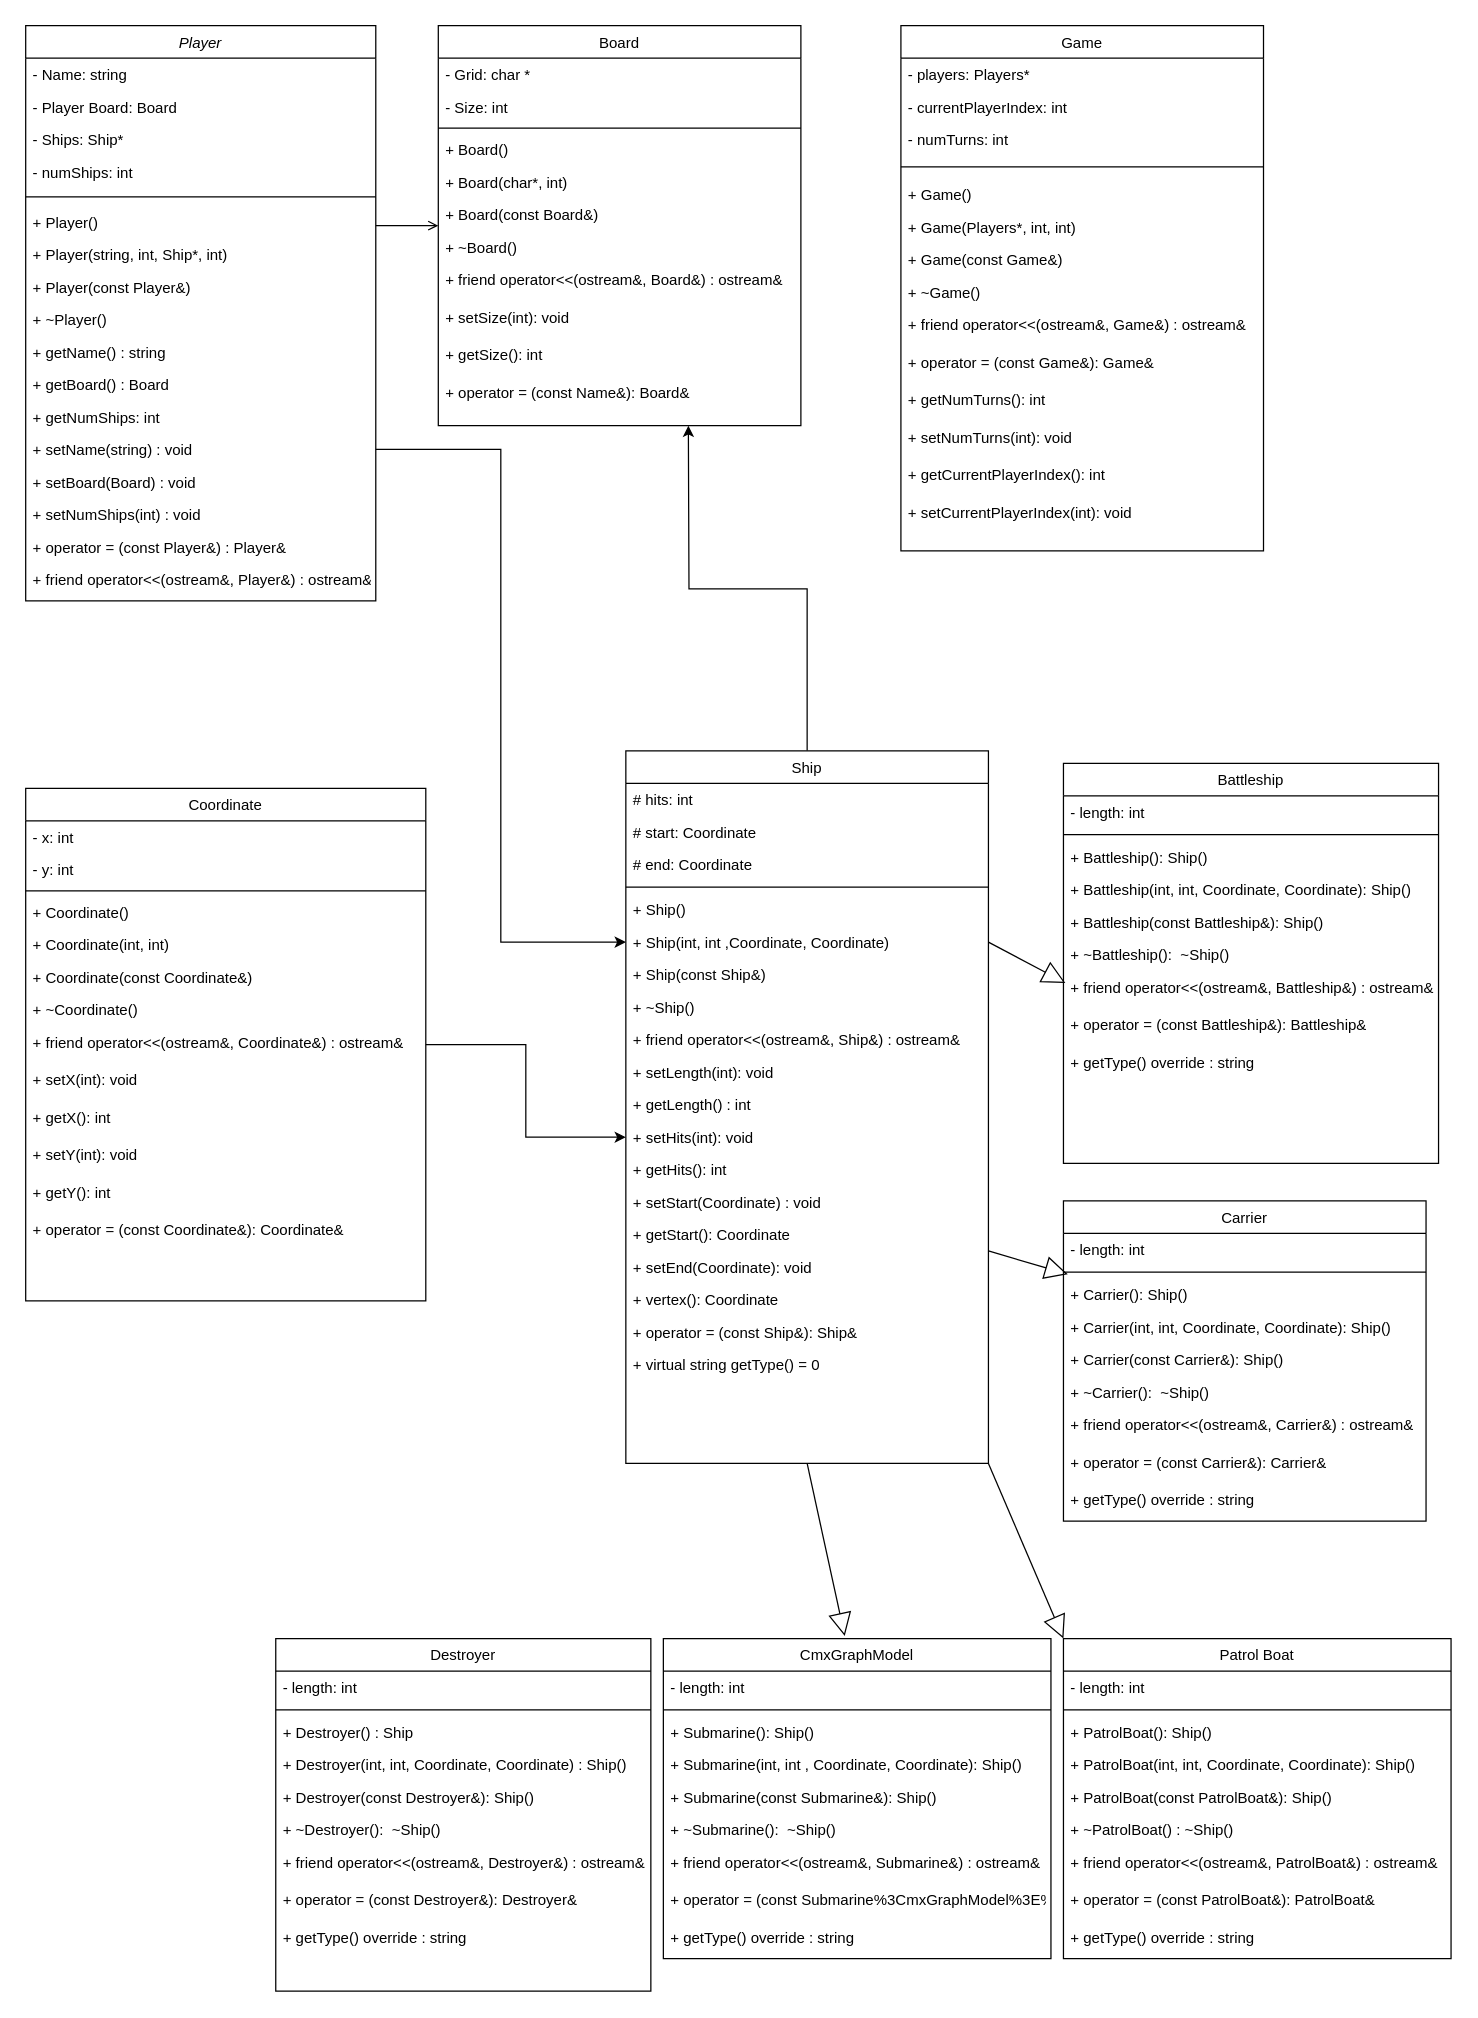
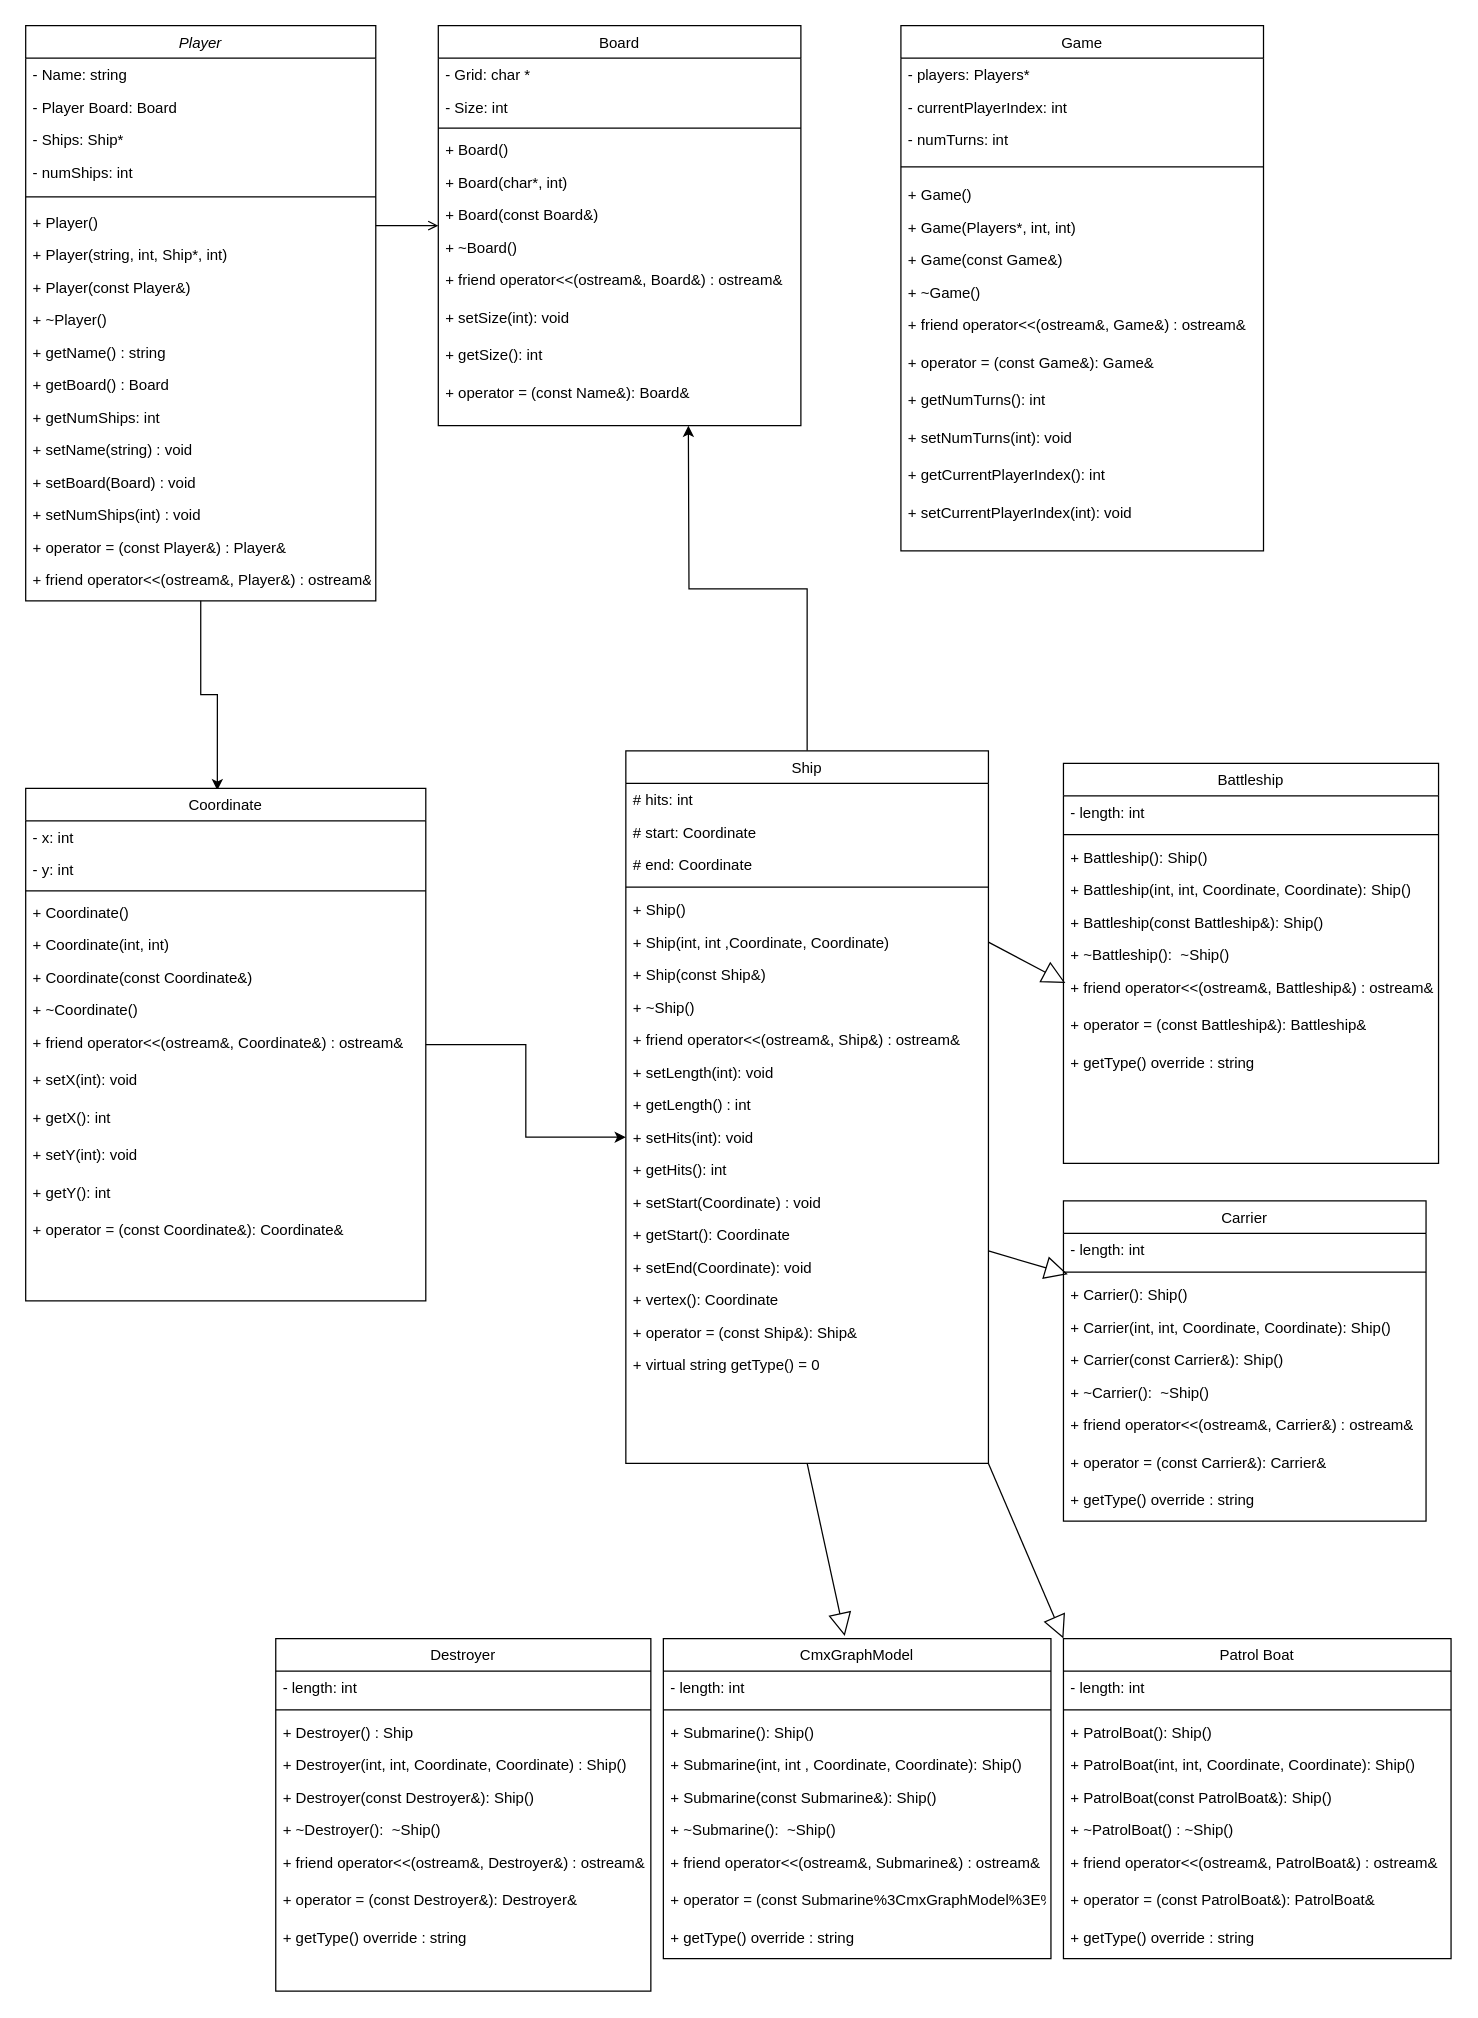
edge "+ setName(string) : void" -> "+ Ship(int, int ,Coordinate, Coordinate)": removed
edge "Player" -> "Coordinate": added
